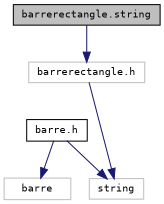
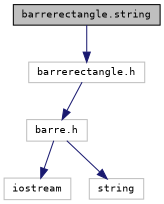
edge "barrerectangle.h" -> "string": now "barrerectangle.h" -> "barre.h"
node "barre.h": color black -> grey75
node "barre": label "barre" -> "iostream"
